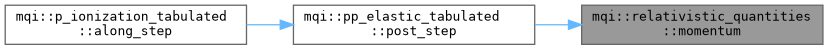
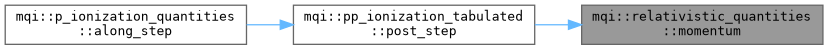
node "mqi::p_ionization_tabulated ::along_step": label "mqi::p_ionization_tabulated ::along_step" -> "mqi::p_ionization_quantities ::along_step"
node "mqi::pp_elastic_tabulated ::post_step": label "mqi::pp_elastic_tabulated ::post_step" -> "mqi::pp_ionization_tabulated ::post_step"
